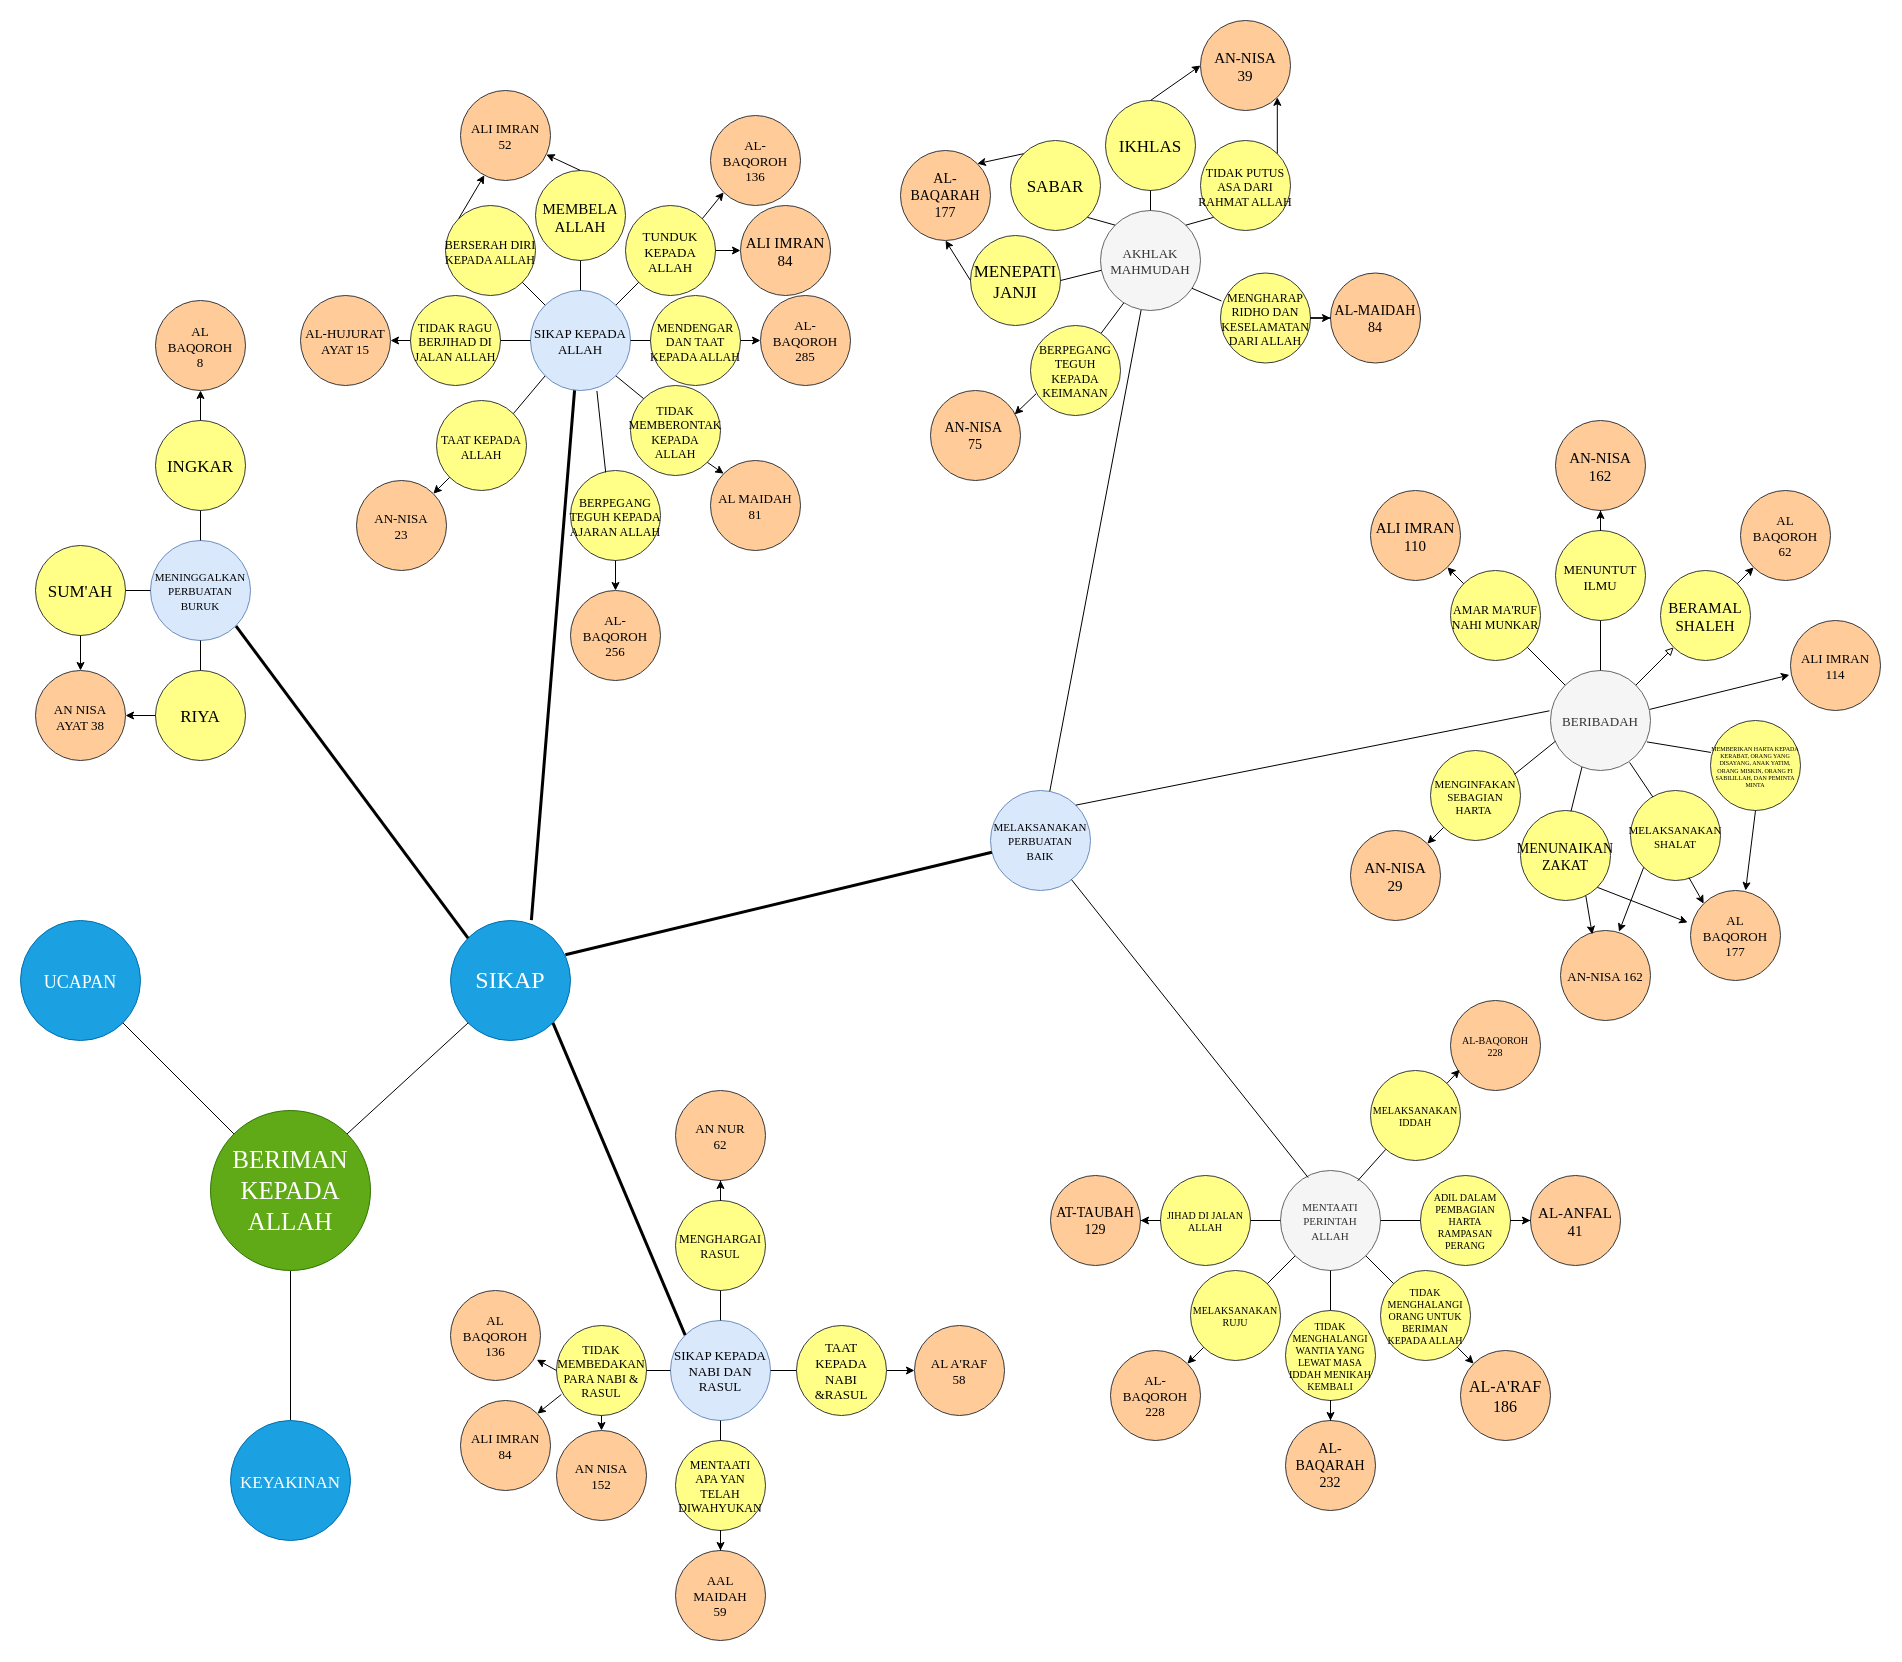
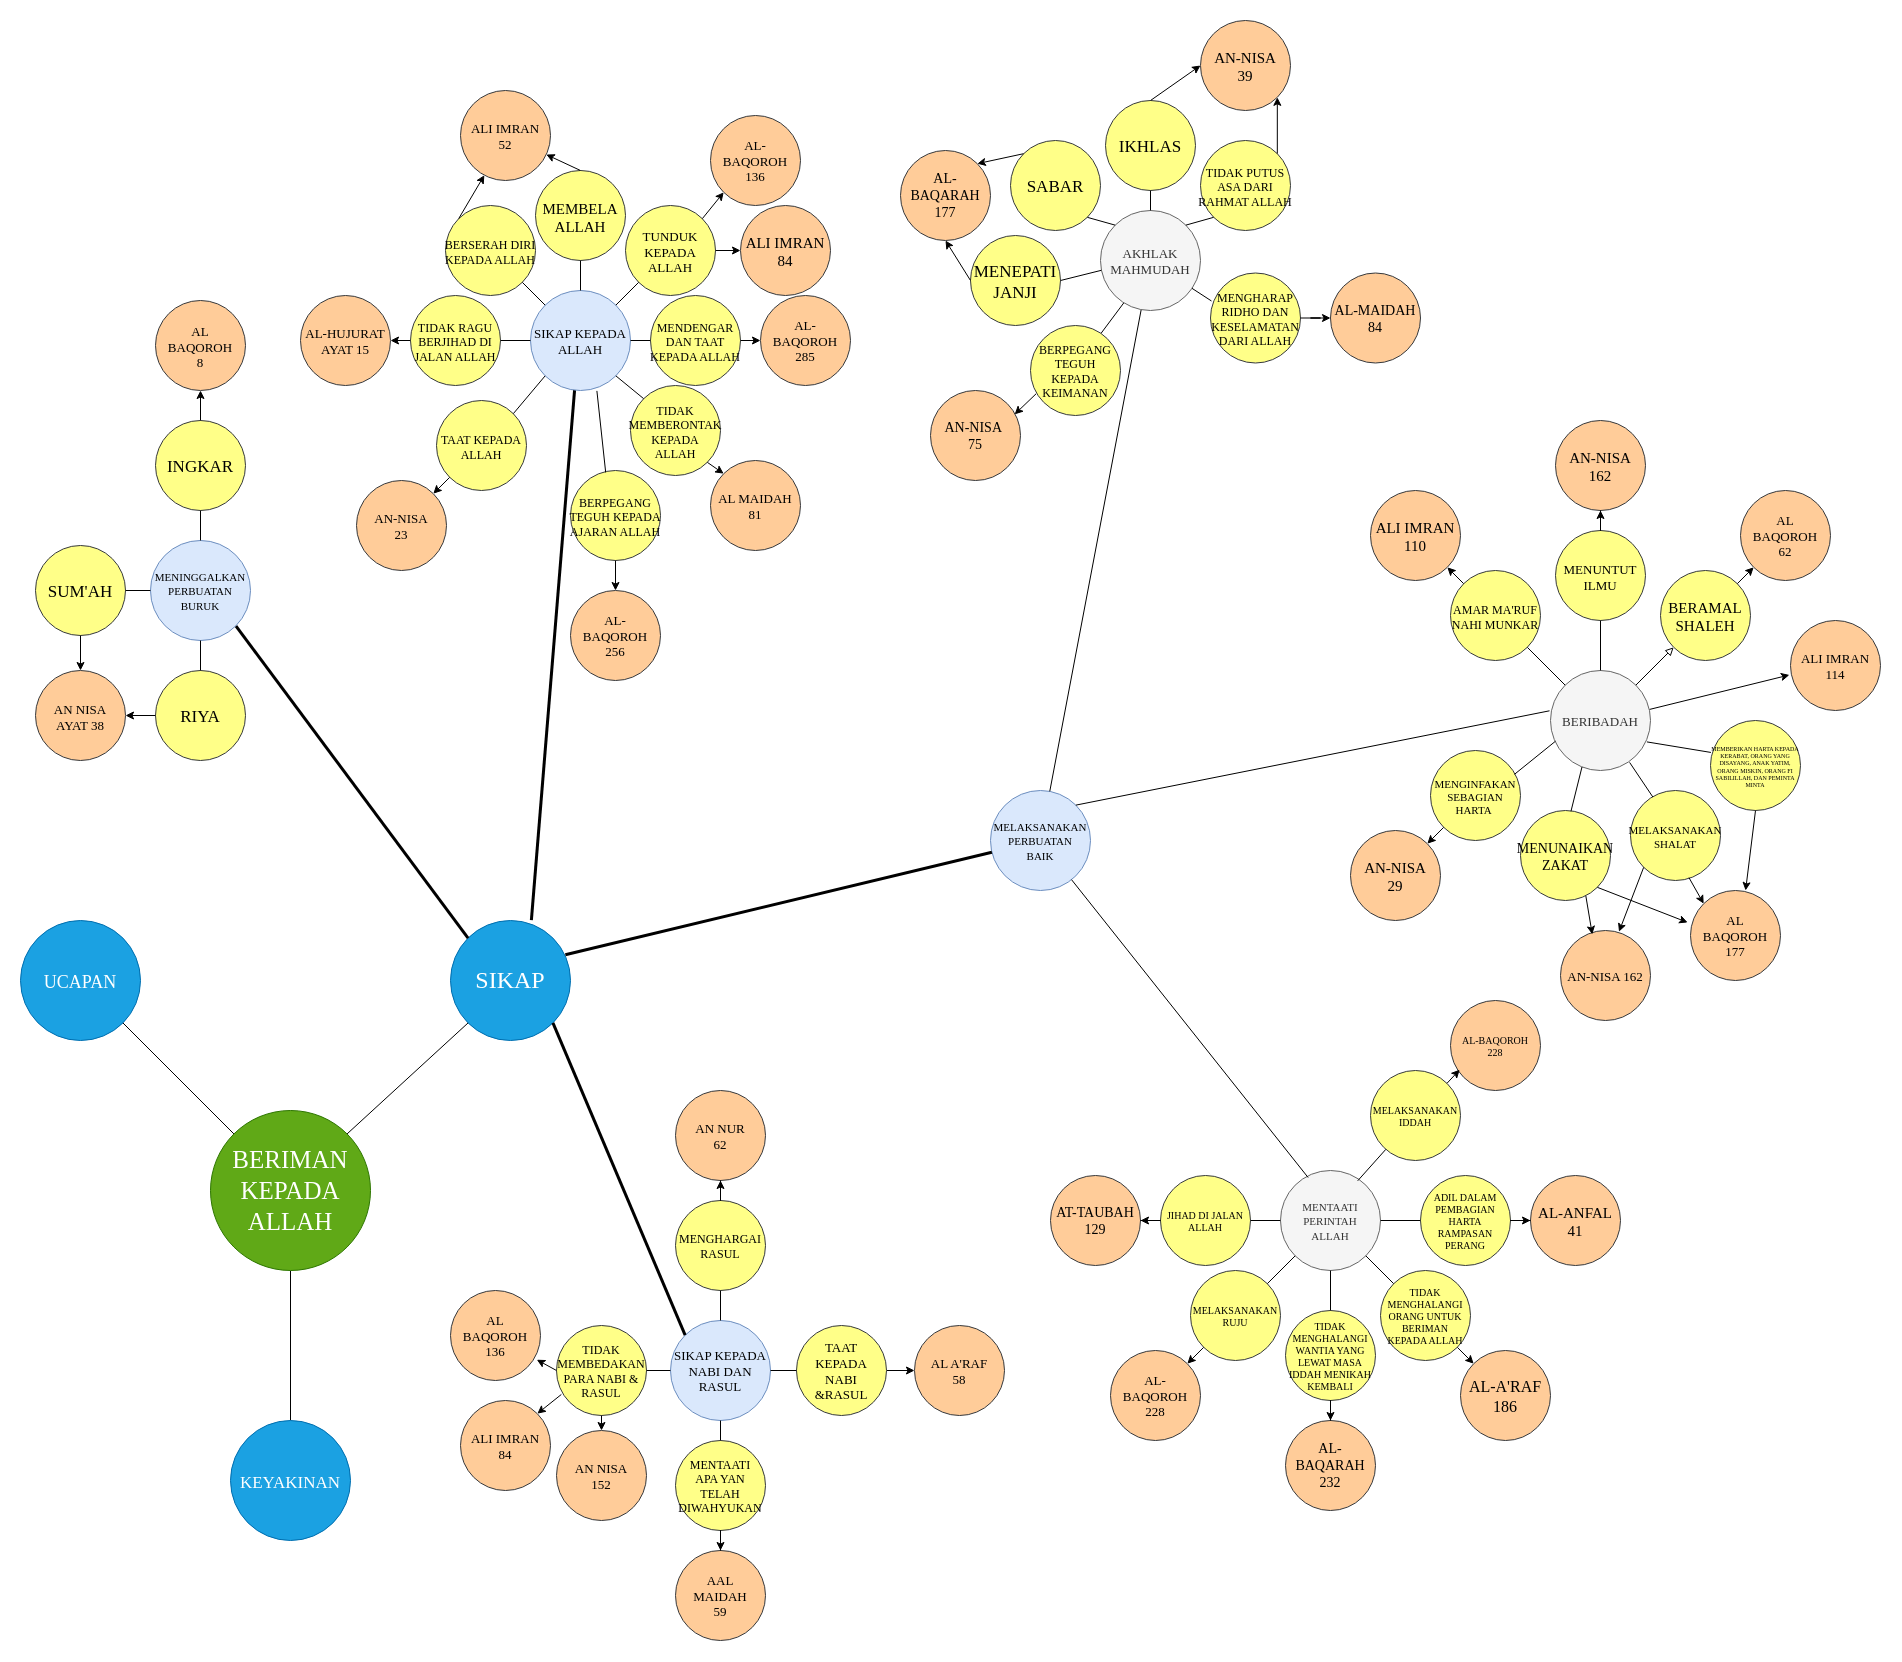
node "MENGHARAP RIDHO DAN KESELAMATAN DARI ALLAH": moved (1266, 318) -> (1256, 318)
